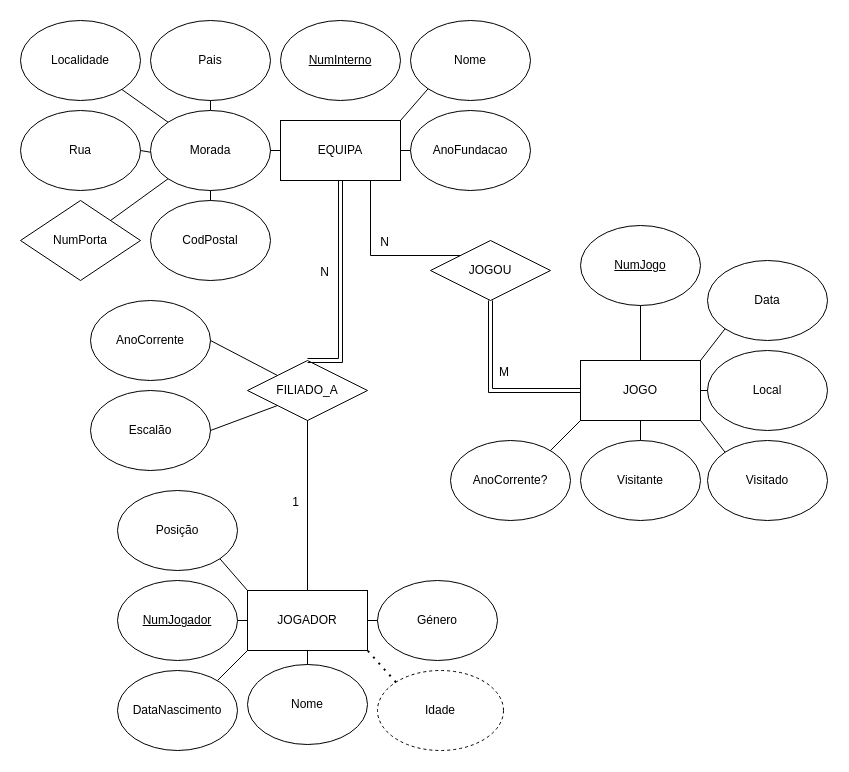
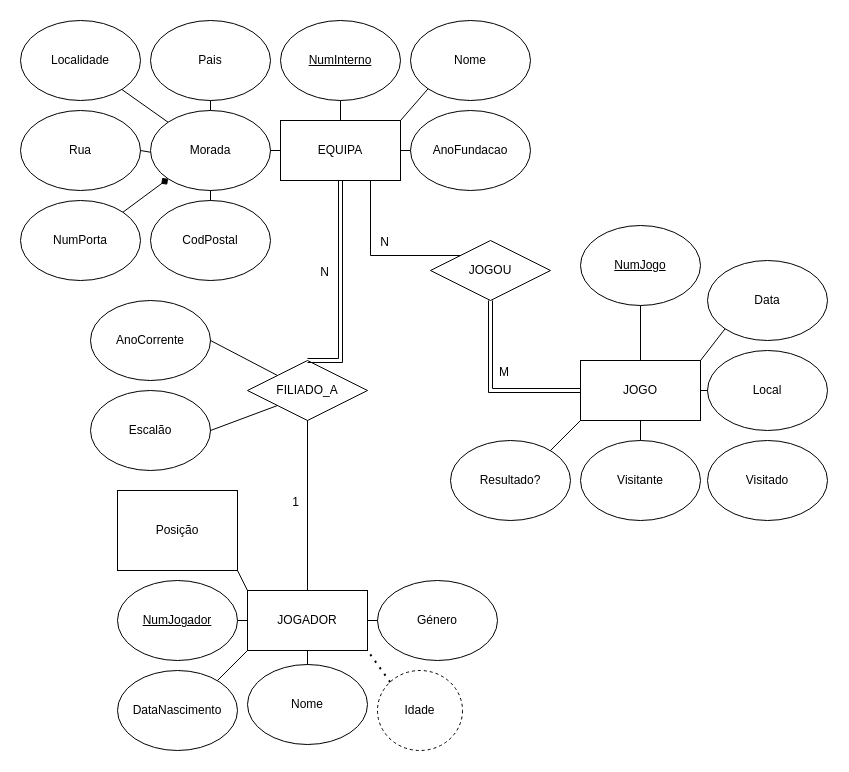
edge "NumInterno" -- "EQUIPA": added
edge "Morada" -- "NumPorta": arrowhead none -> diamond
node "NumPorta": shape diamond -> ellipse
edge "JOGO" -- "Visitado": removed
node "AnoCorrente?": label "AnoCorrente?" -> "Resultado?"
node "Posição": shape ellipse -> rectangle
node "Idade": size 126x80 -> 85x80
